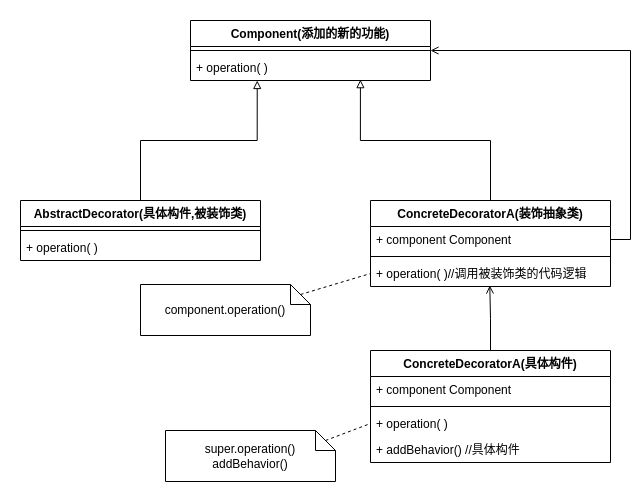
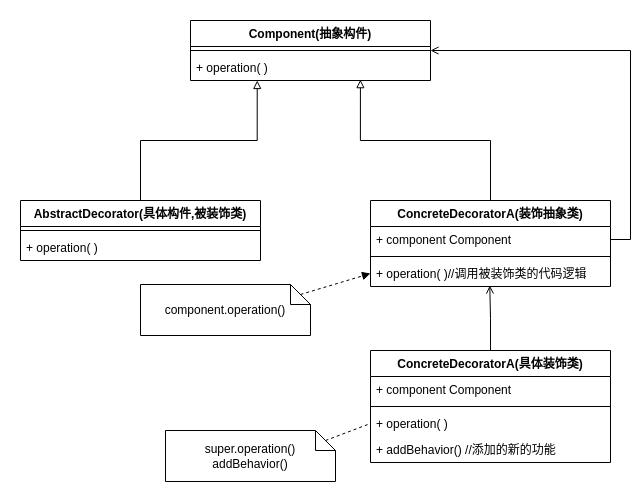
node "Component(添加的新的功能)": label "Component(添加的新的功能)" -> "Component(抽象构件)"
edge "+ operation( )//调用被装饰类的代码逻辑" -- "component.operation()": arrowhead none -> block
node "ConcreteDecoratorA(具体构件)": label "ConcreteDecoratorA(具体构件)" -> "ConcreteDecoratorA(具体装饰类)"
node "+ addBehavior() //具体构件": label "+ addBehavior() //具体构件" -> "+ addBehavior() //添加的新的功能"
